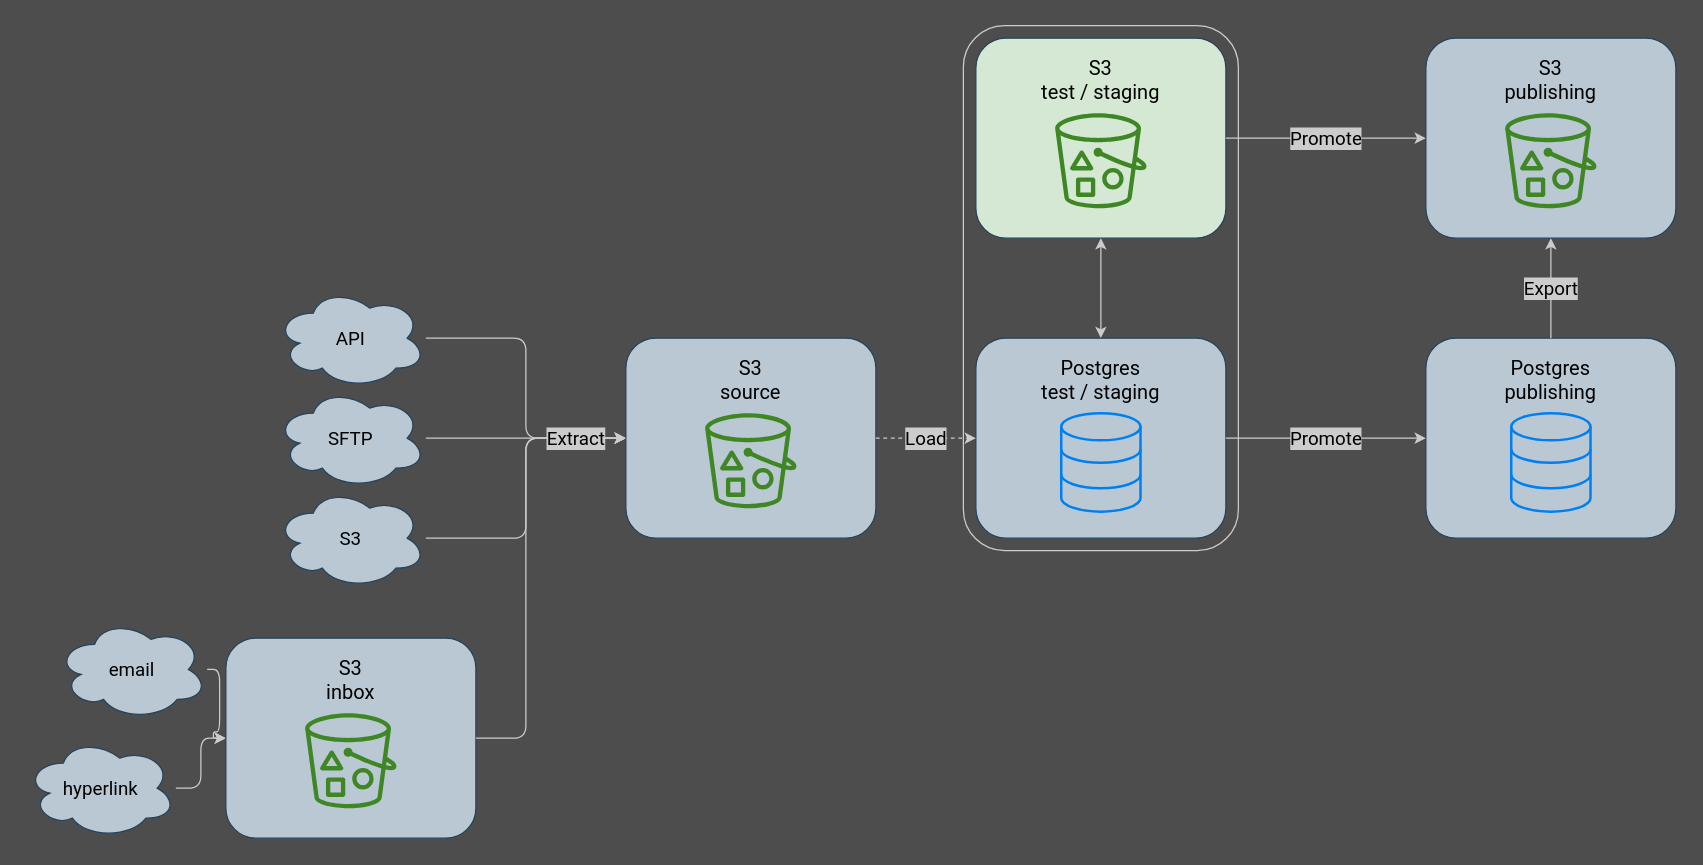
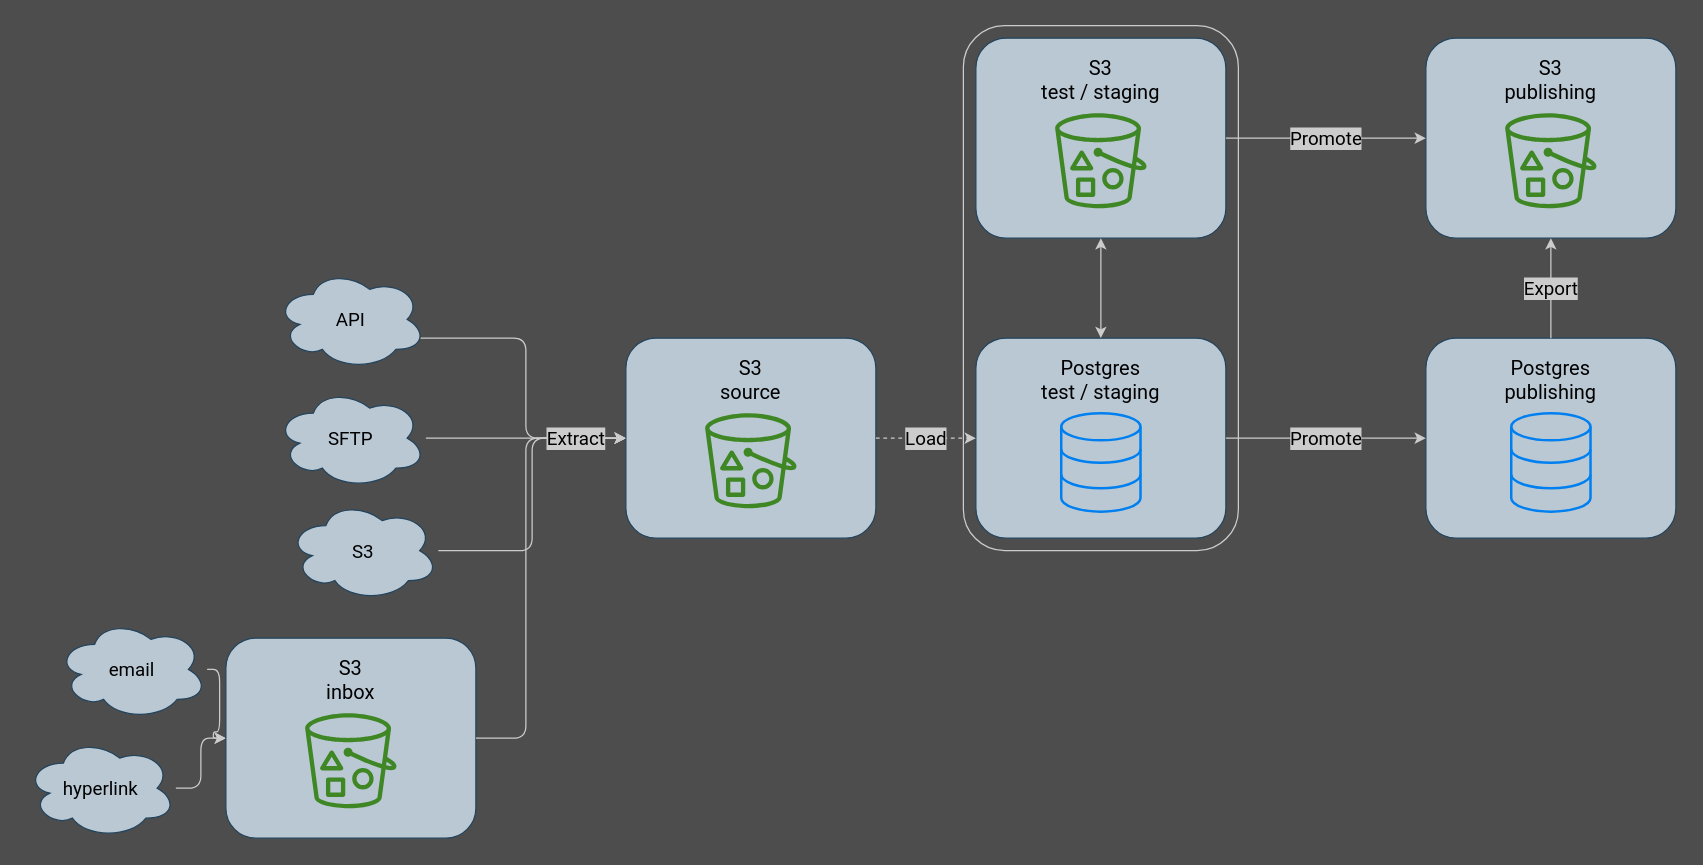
node "S3 test / staging": fillcolor #d5e8d4 -> #bac8d3
node "API": moved (351, 338) -> (351, 319)
node "S3": moved (351, 538) -> (363, 551)
